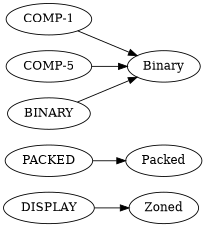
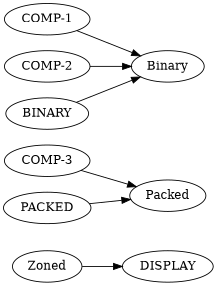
node "COMP-5": label "COMP-5" -> "COMP-2"
node "COMP-3": added
edge "DISPLAY" -> "Zoned": reversed
